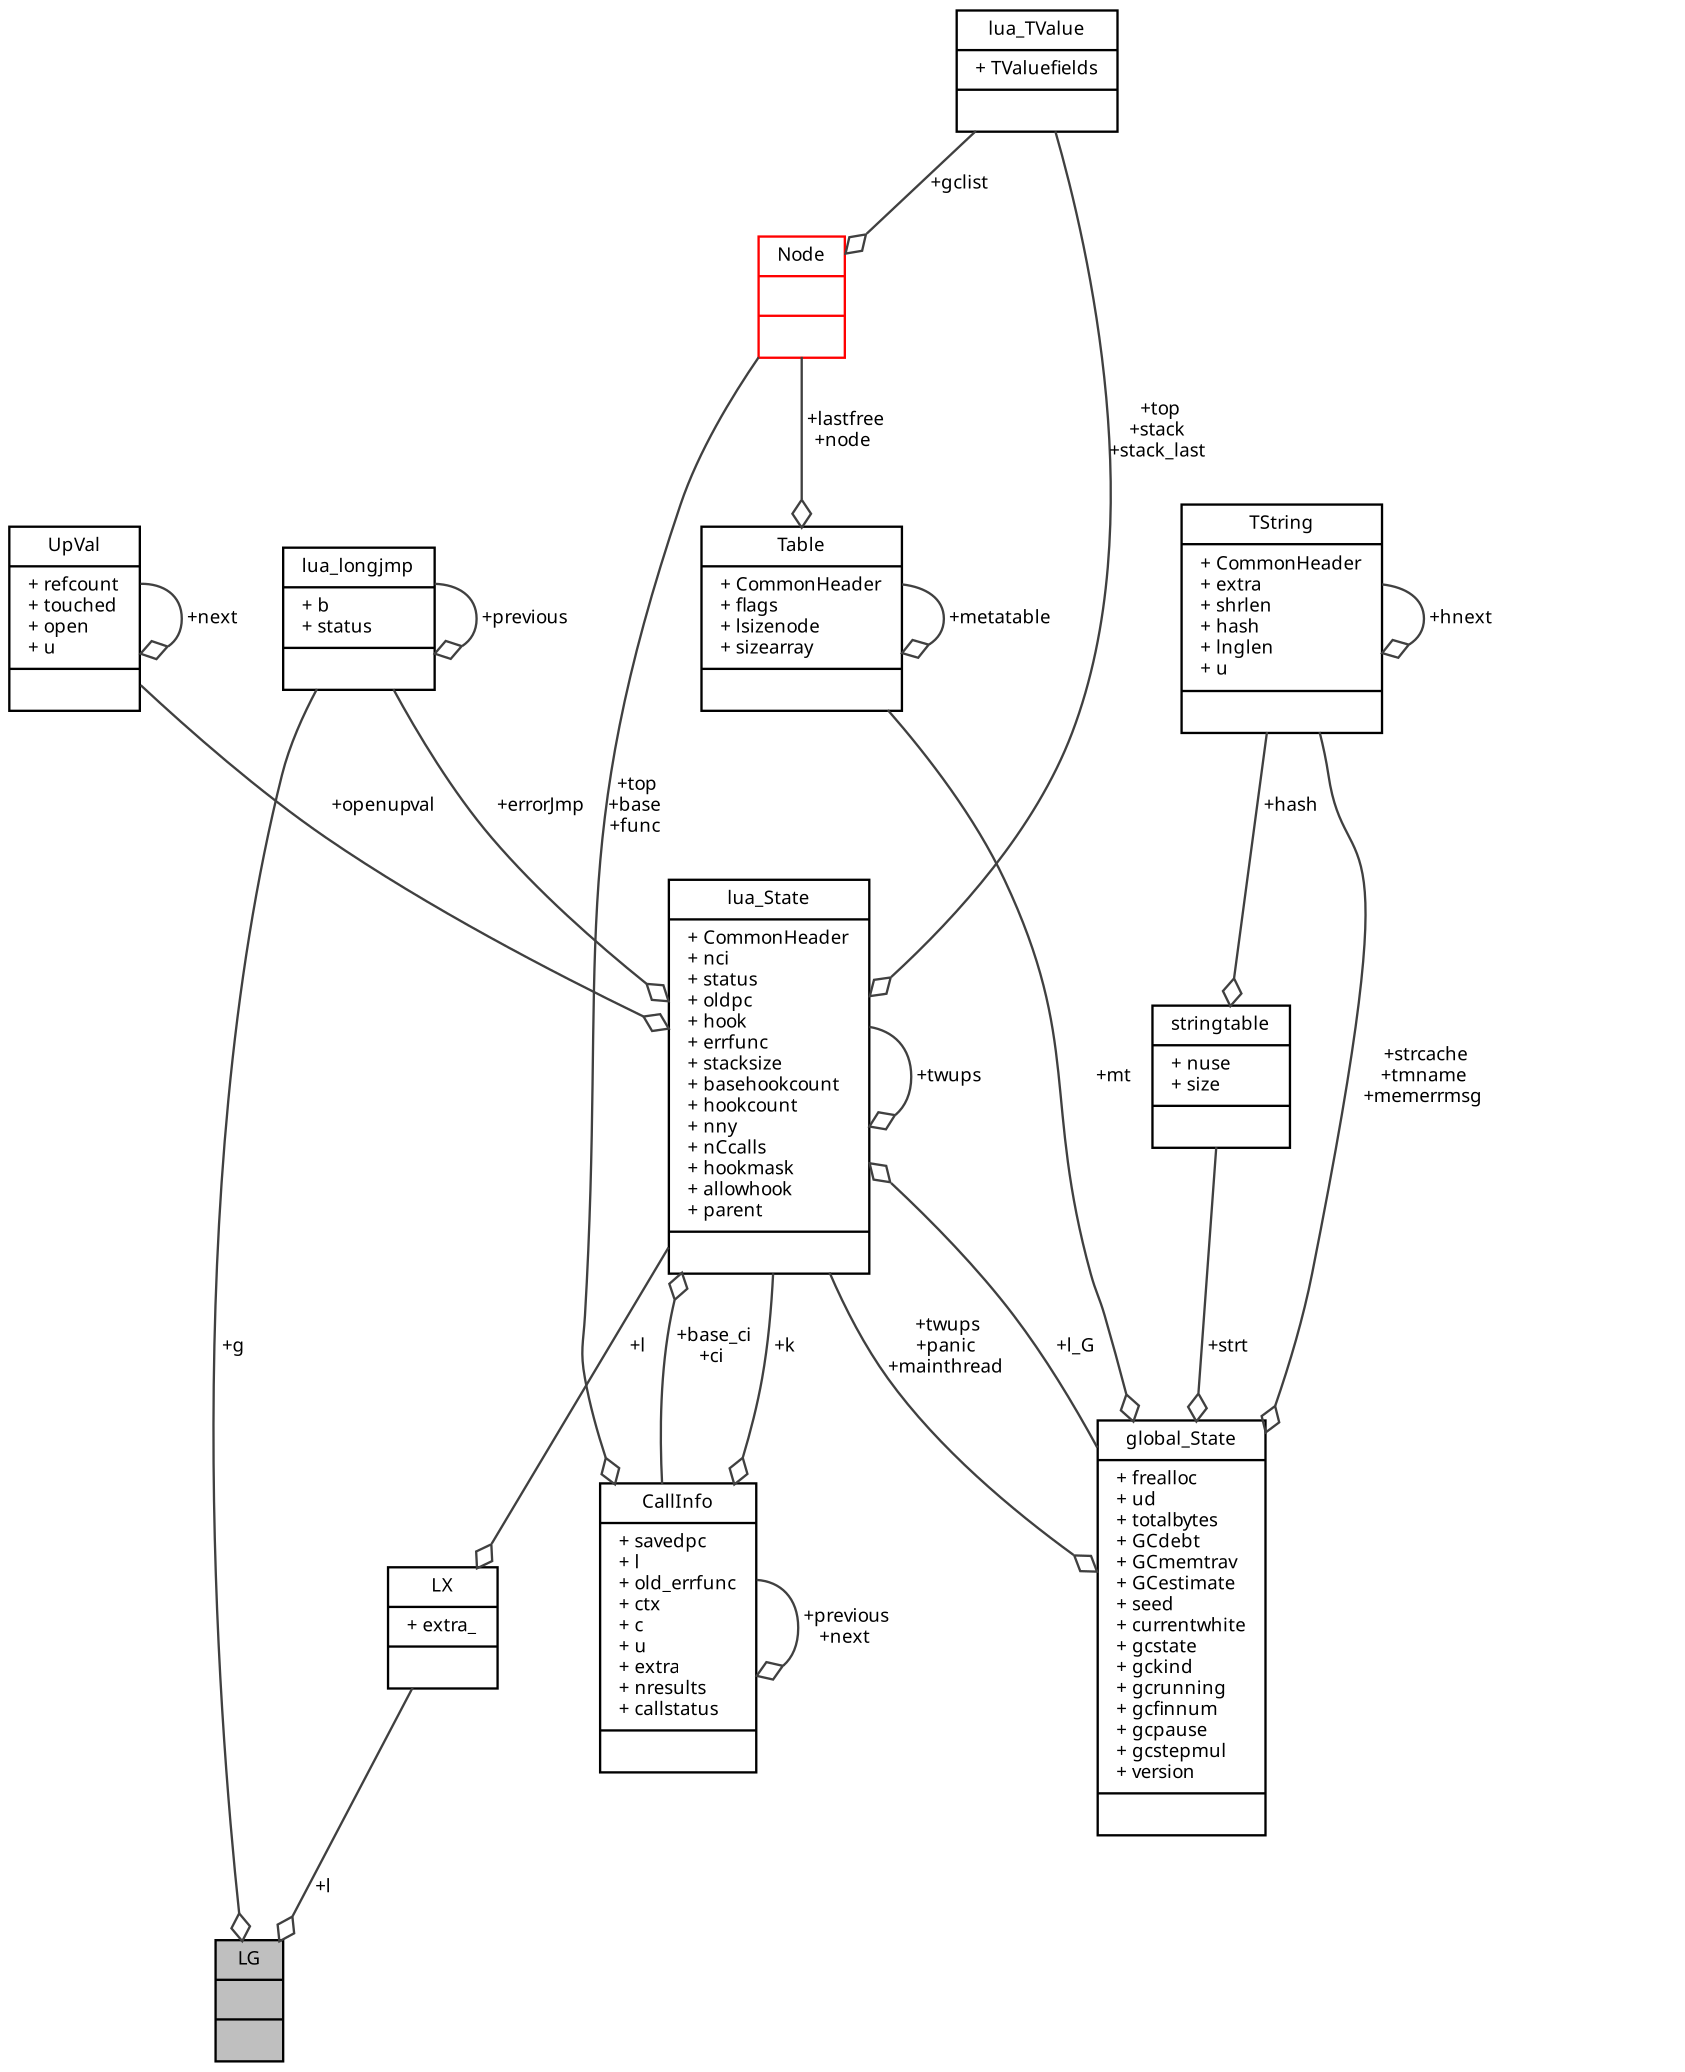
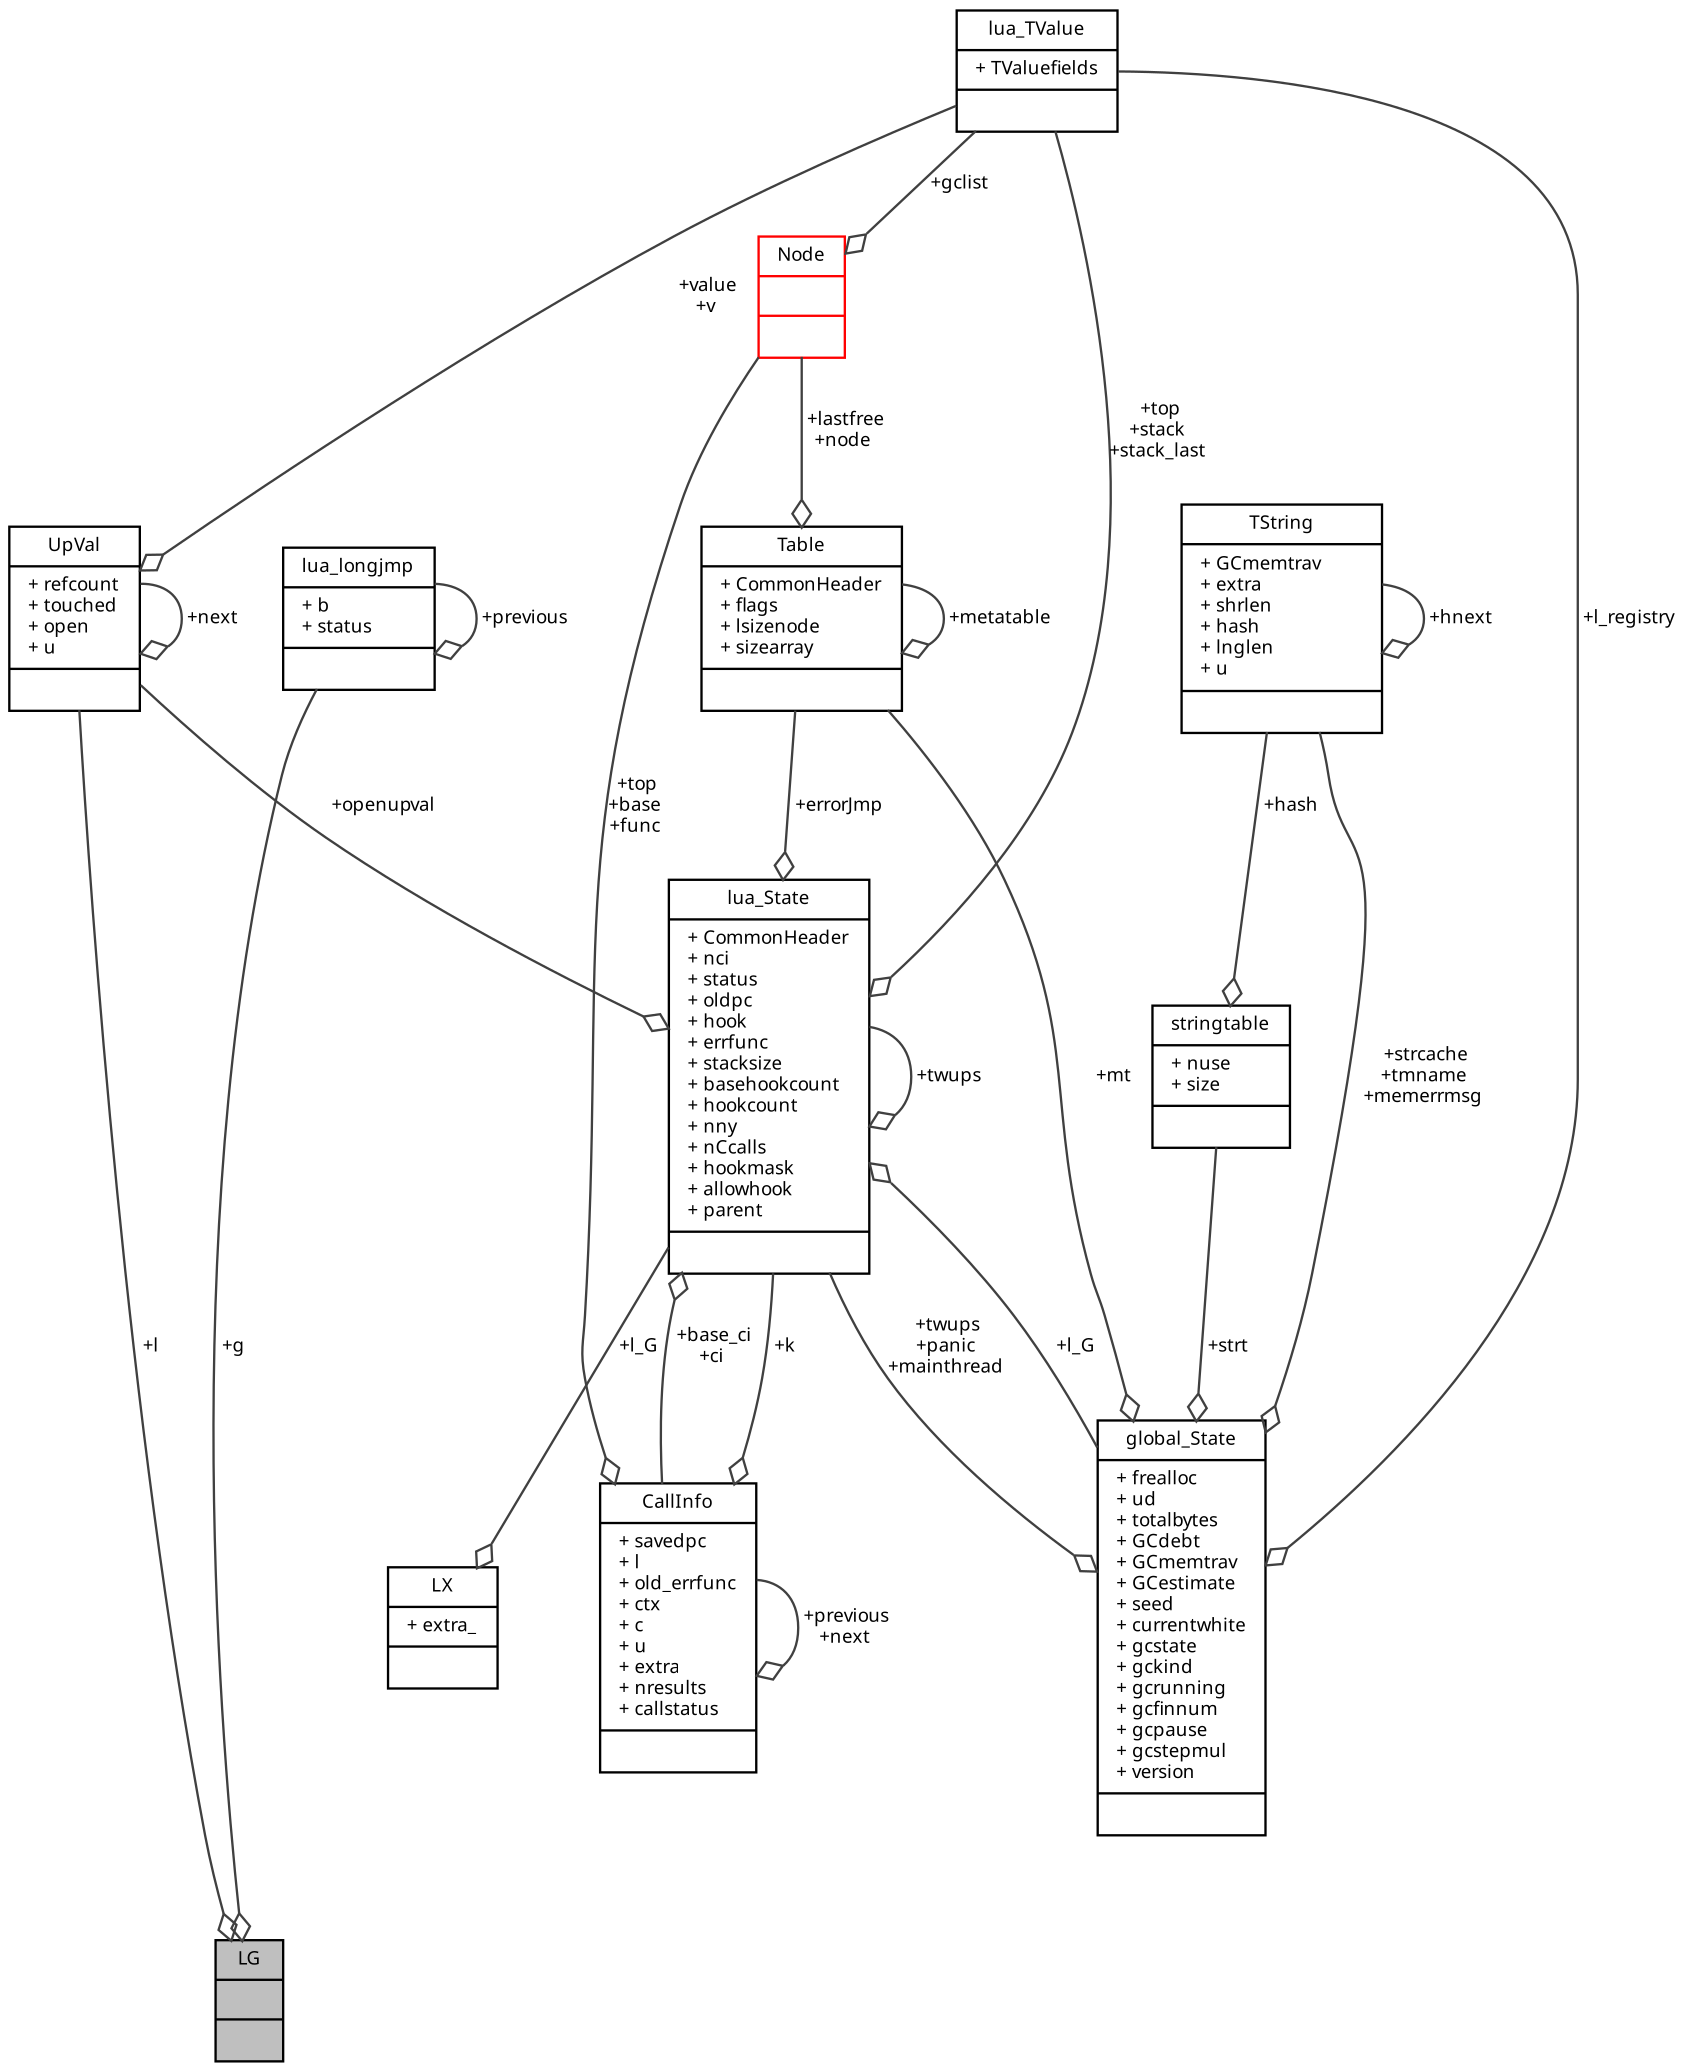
edge "lua_TValue" -> "UpVal": added, label "+value +v"
node "TString": text "+ CommonHeader" -> "+ GCmemtrav"
edge "lua_TValue" -> "global_State": added, label "+l_registry"
edge "lua_longjmp" -> "lua_State": now "Table" -> "lua_State"
edge "lua_State" -> "LX": label " +l" -> " +l_G"
edge "LX" -> "LG": now "UpVal" -> "LG"
